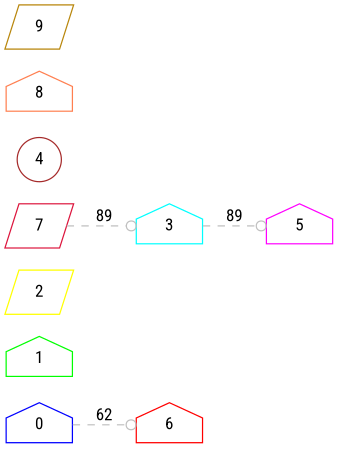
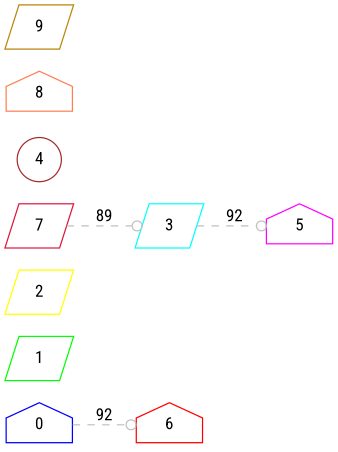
edge "3" -> "5": label "89" -> "92"
node "3": shape house -> parallelogram
node "1": shape house -> parallelogram
edge "0" -> "6": label "62" -> "92"
